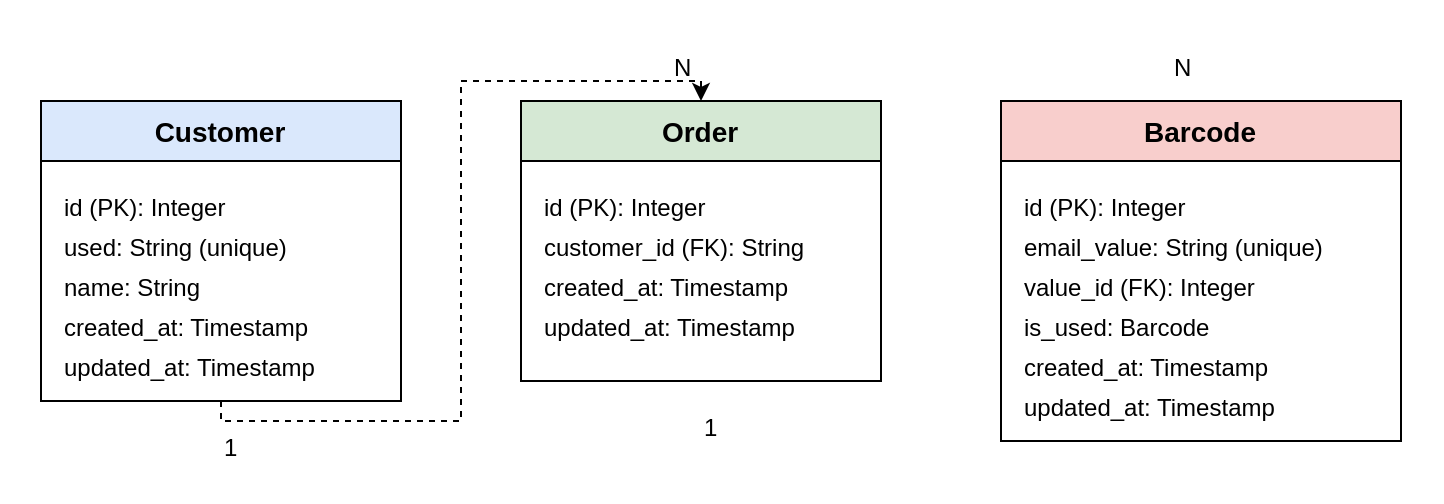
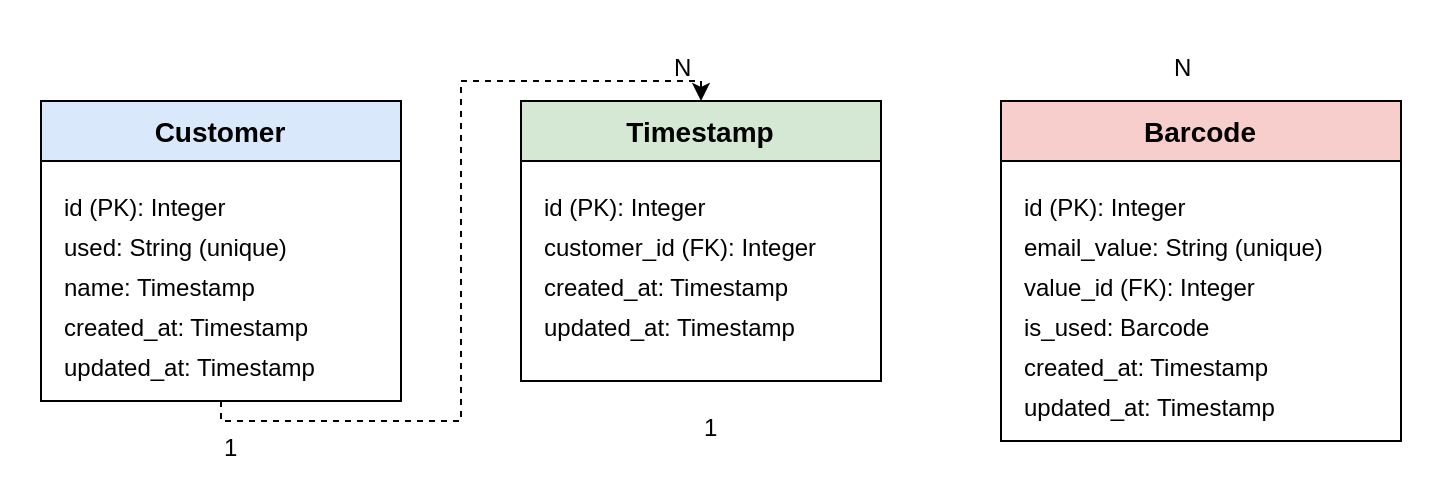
node "Order": label "Order" -> "Timestamp"
node "customer_id (FK): String": label "customer_id (FK): String" -> "customer_id (FK): Integer"
node "name: String": label "name: String" -> "name: Timestamp"
